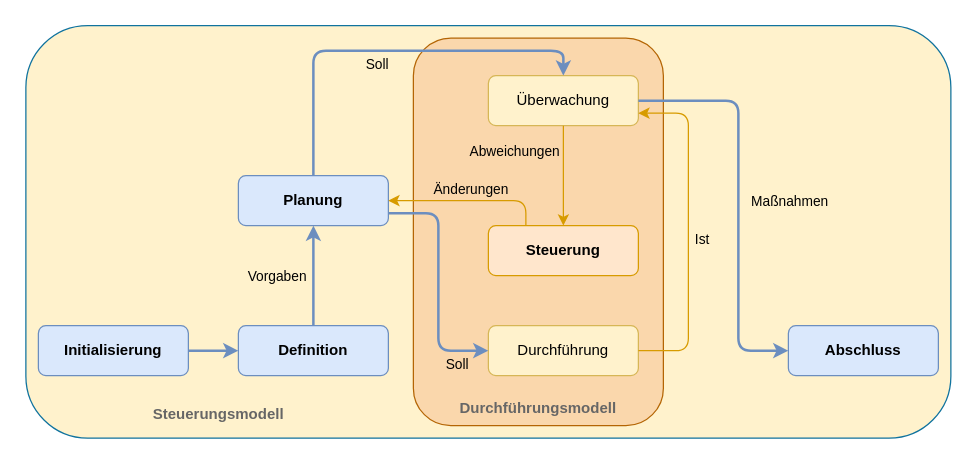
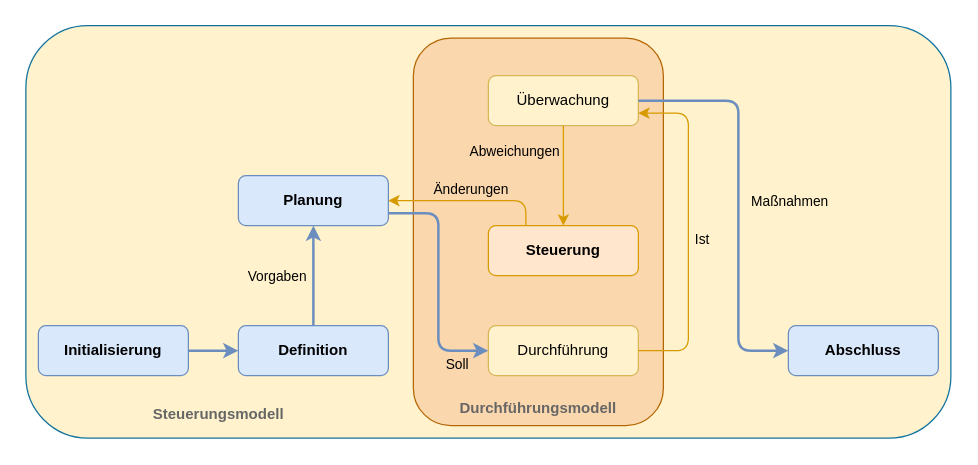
edge "Planung" -> "Überwachung": removed, label "Soll"
